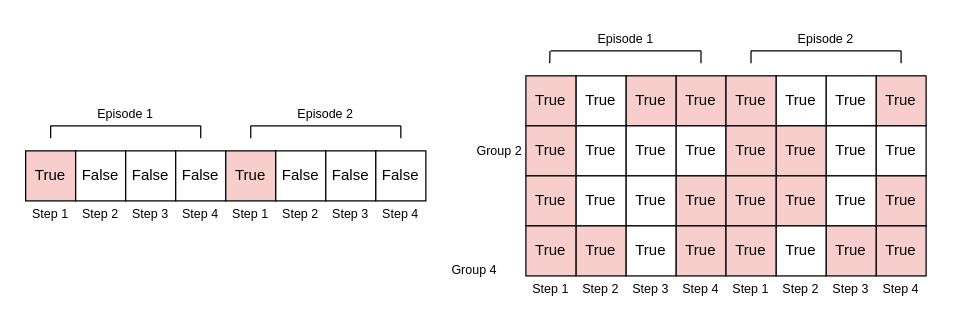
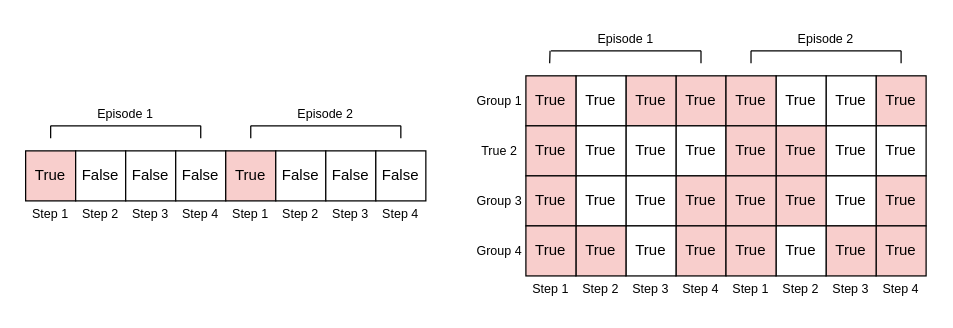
node "Group 1": added
node "Group 2": label "Group 2" -> "True 2"
node "Group 3": added
node "Group 4": moved (475, 269) -> (500, 251)
